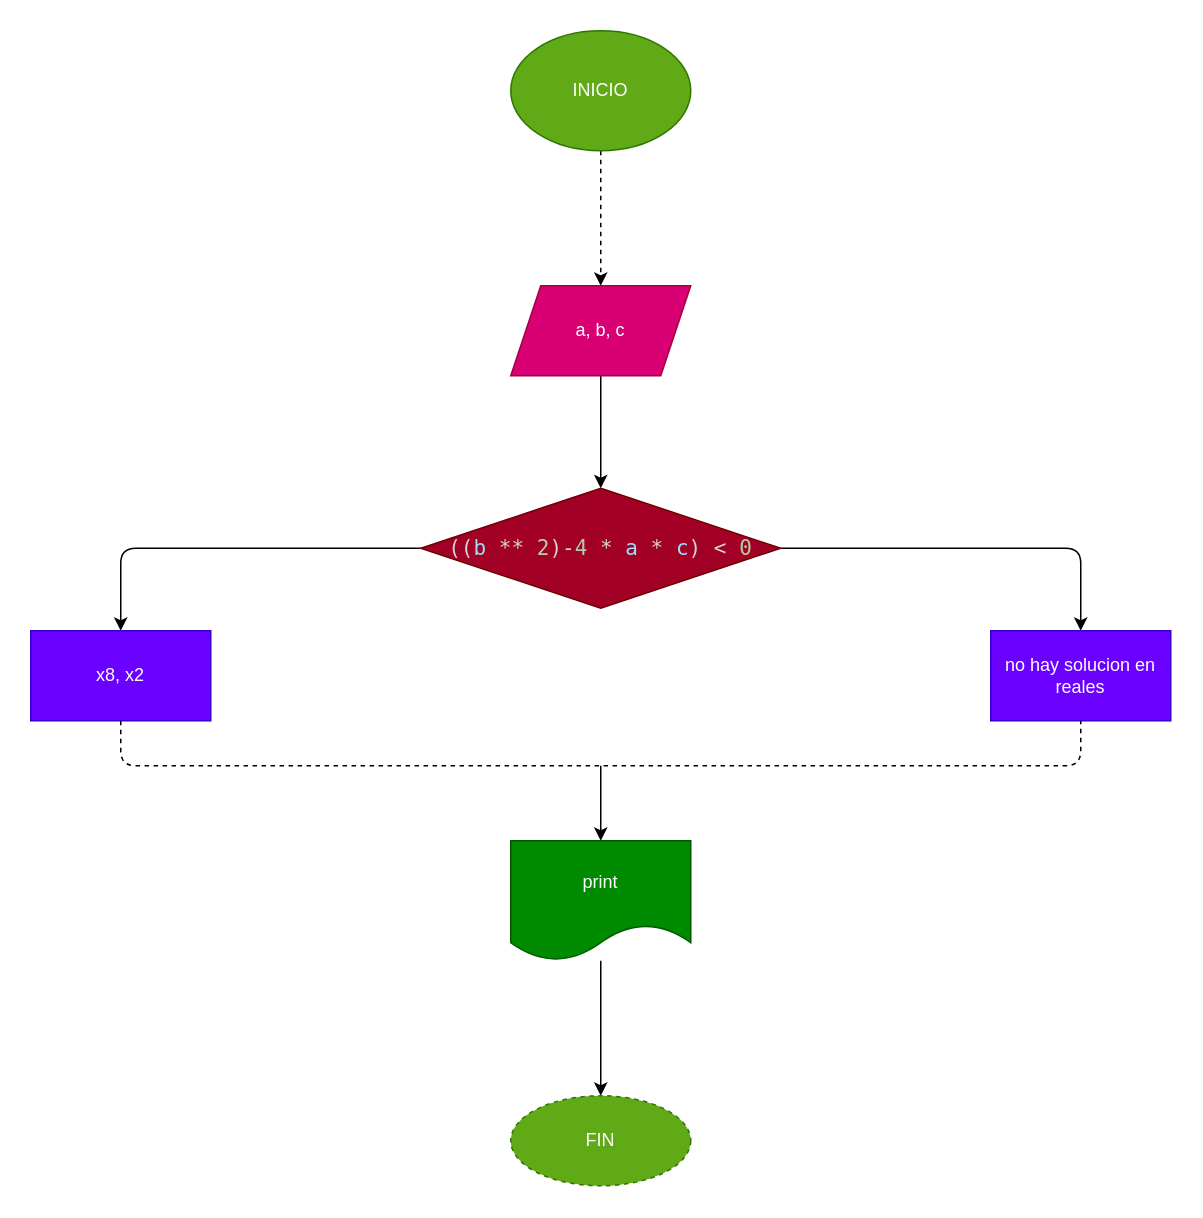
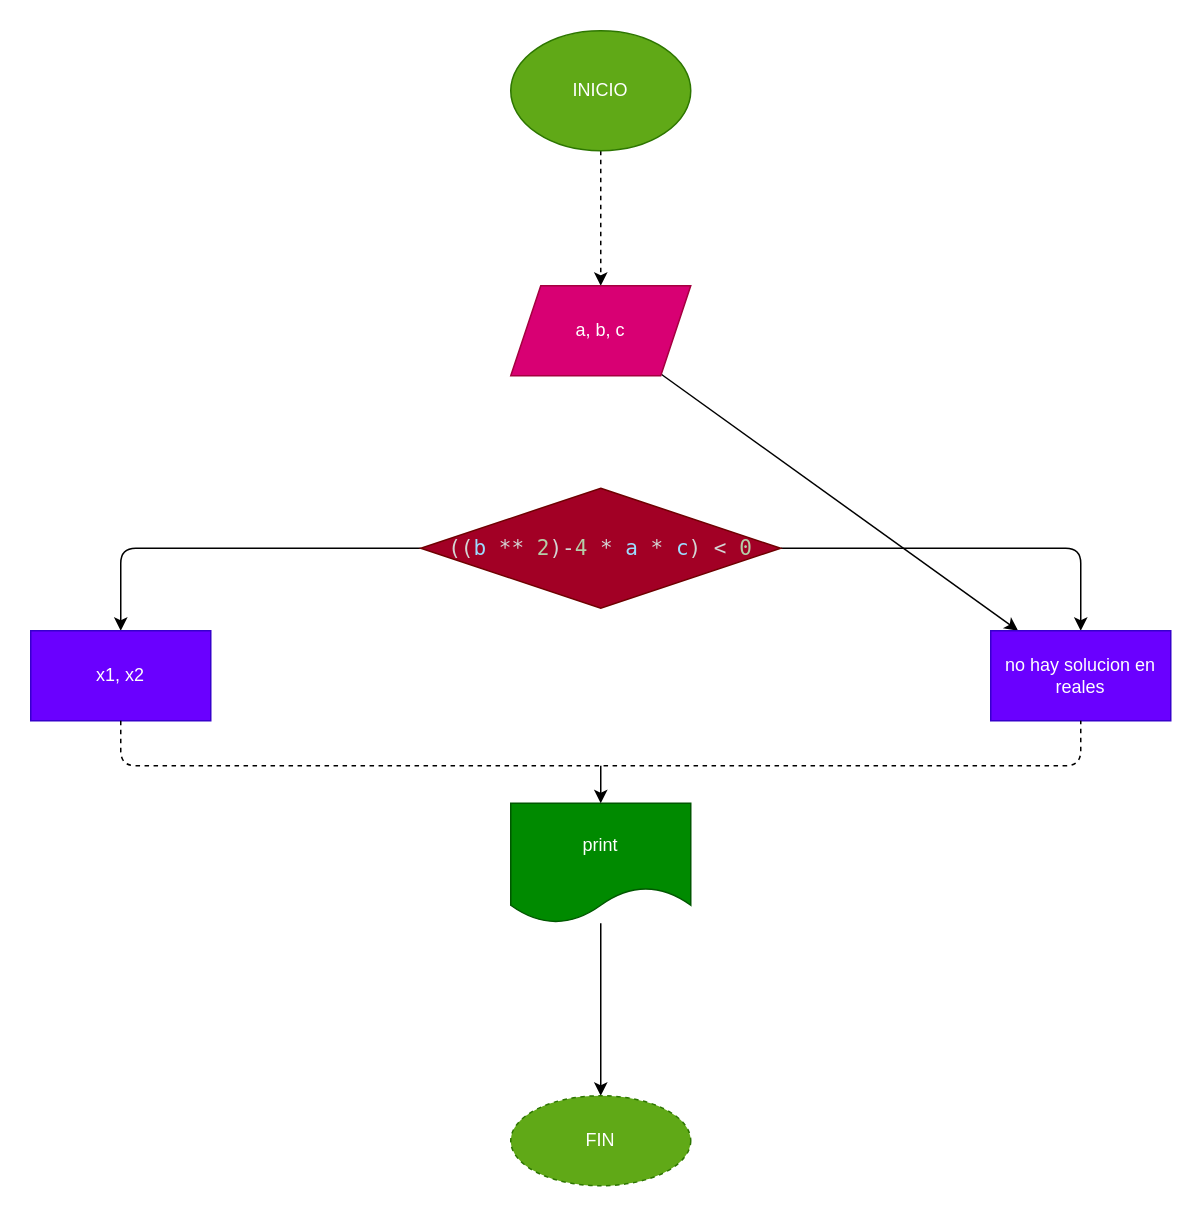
edge "a, b, c" -> "((b ** 2)-4 * a * c) < 0": now "a, b, c" -> "no hay solucion en reales"
node "x8, x2": label "x8, x2" -> "x1, x2"
node "print": moved (601, 901) -> (601, 863)
